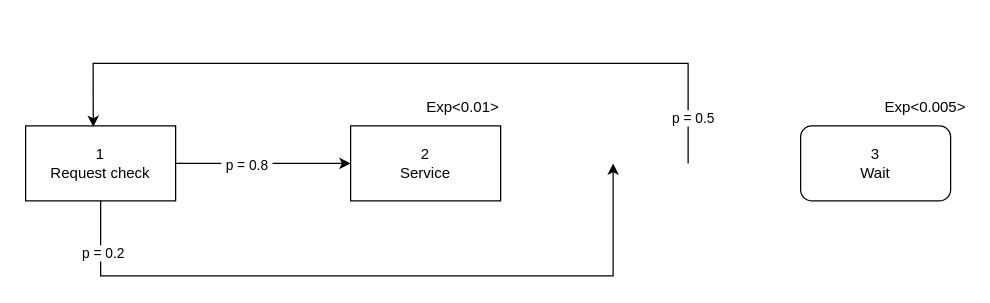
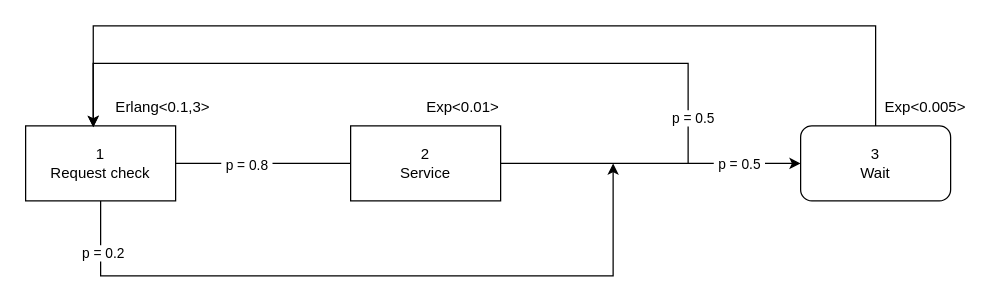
edge "3 Wait" -> "1 Request check": added
node "Erlang<0.1,3>": added
edge "1 Request check" -> "2 Service": arrowhead classic -> none
edge "2 Service" -> "3 Wait": added, label "p = 0.5"
